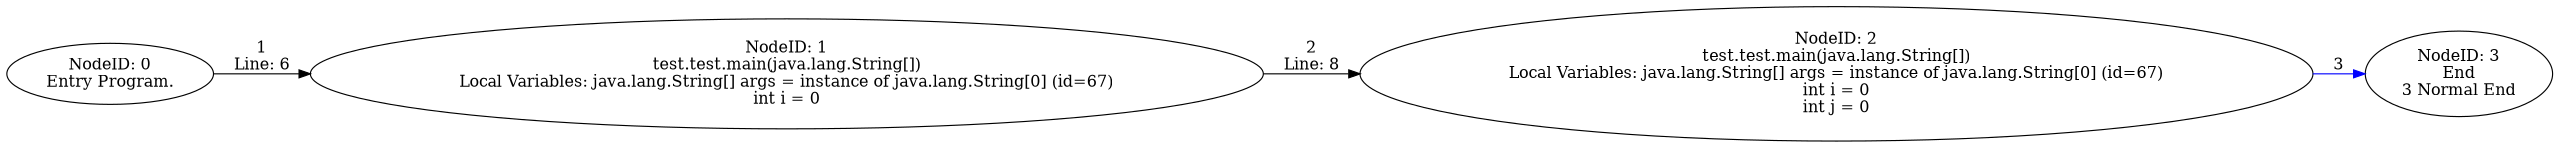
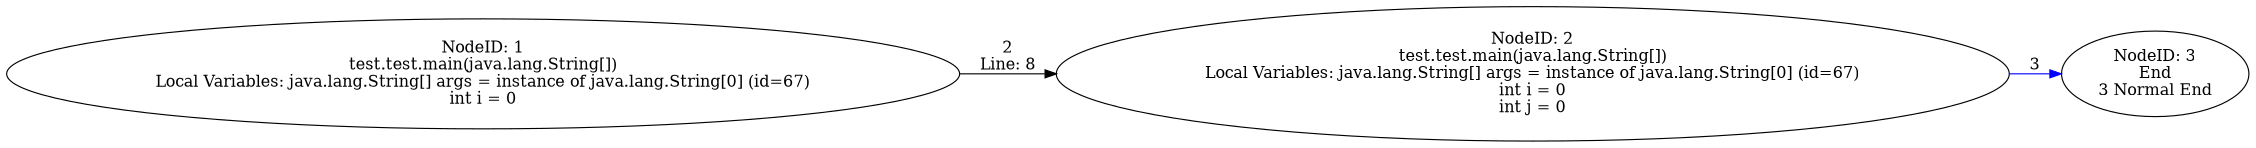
node "NodeID: 0 Entry Program.": removed
